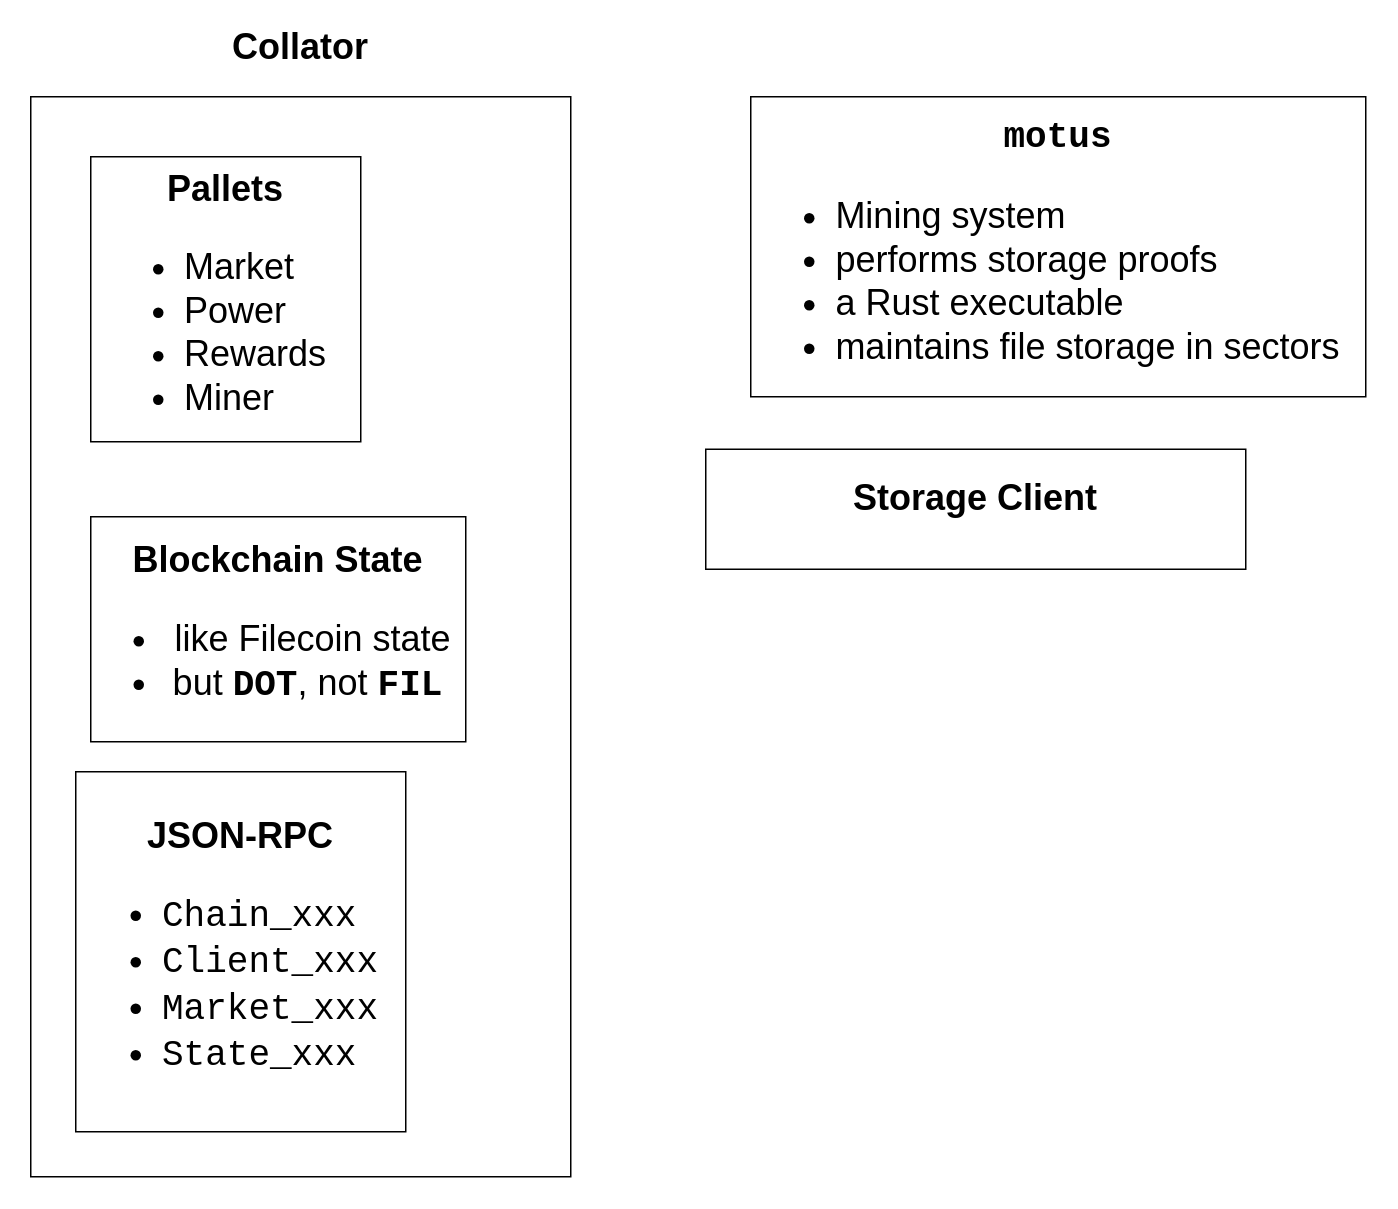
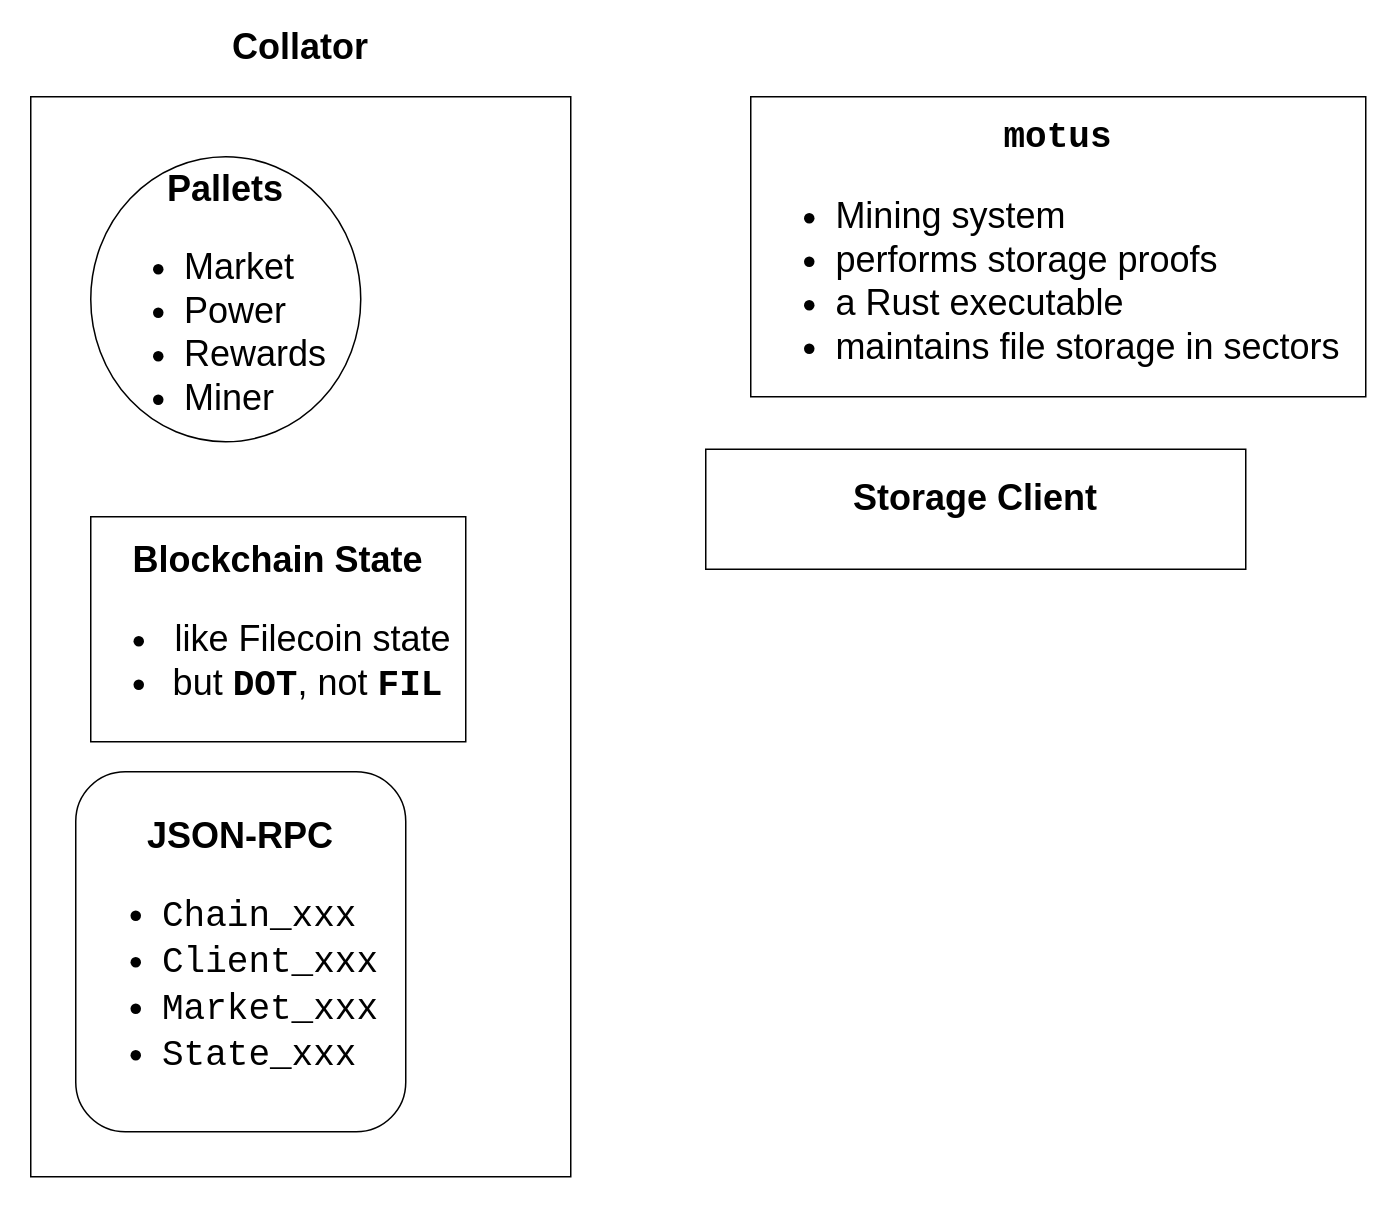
node "Pallets Market Power Rewards Miner": shape rectangle -> ellipse
node "JSON-RPC Chain_xxx Client_xxx Market_xxx State_xxx": shape rectangle -> rounded rectangle
